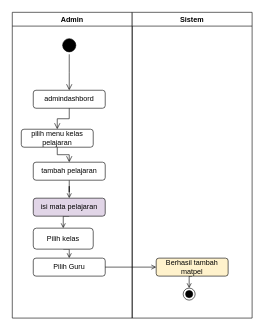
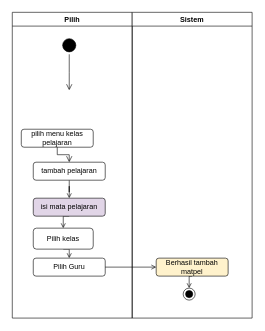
node "Admin": label "Admin" -> "Pilih"
node "admindashbord": removed
edge "admindashbord" -> "pilih menu kelas pelajaran": removed
